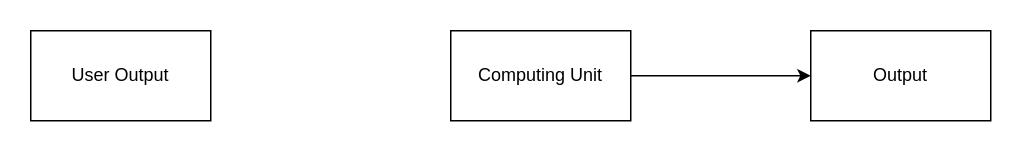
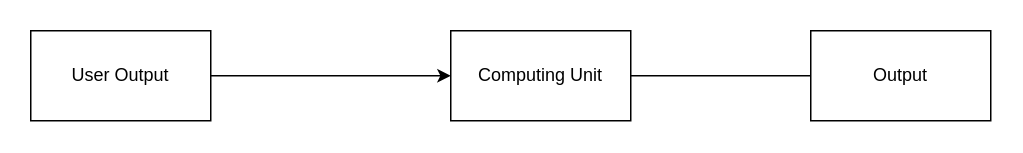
edge "User Output" -> "Computing Unit": added
edge "Computing Unit" -> "Output": arrowhead classic -> none
